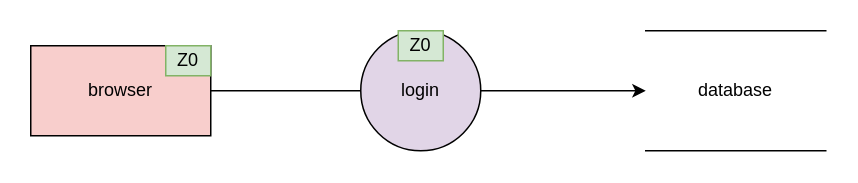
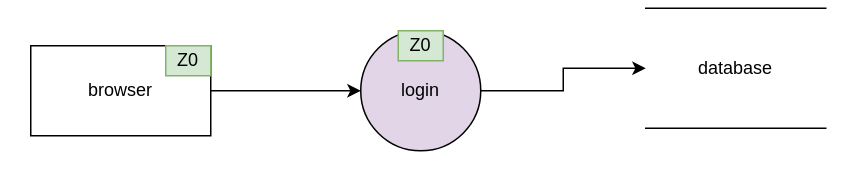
node "browser": fillcolor #f8cecc -> #ffffff
edge "browser" -- "login": arrowhead none -> classic
node "database": moved (736, 91) -> (736, 68)
